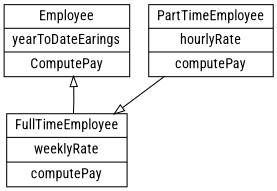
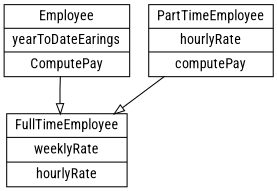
edge "FullTimeEmployee" -> "Employee": reversed
node "FullTimeEmployee": text "computePay" -> "hourlyRate"
